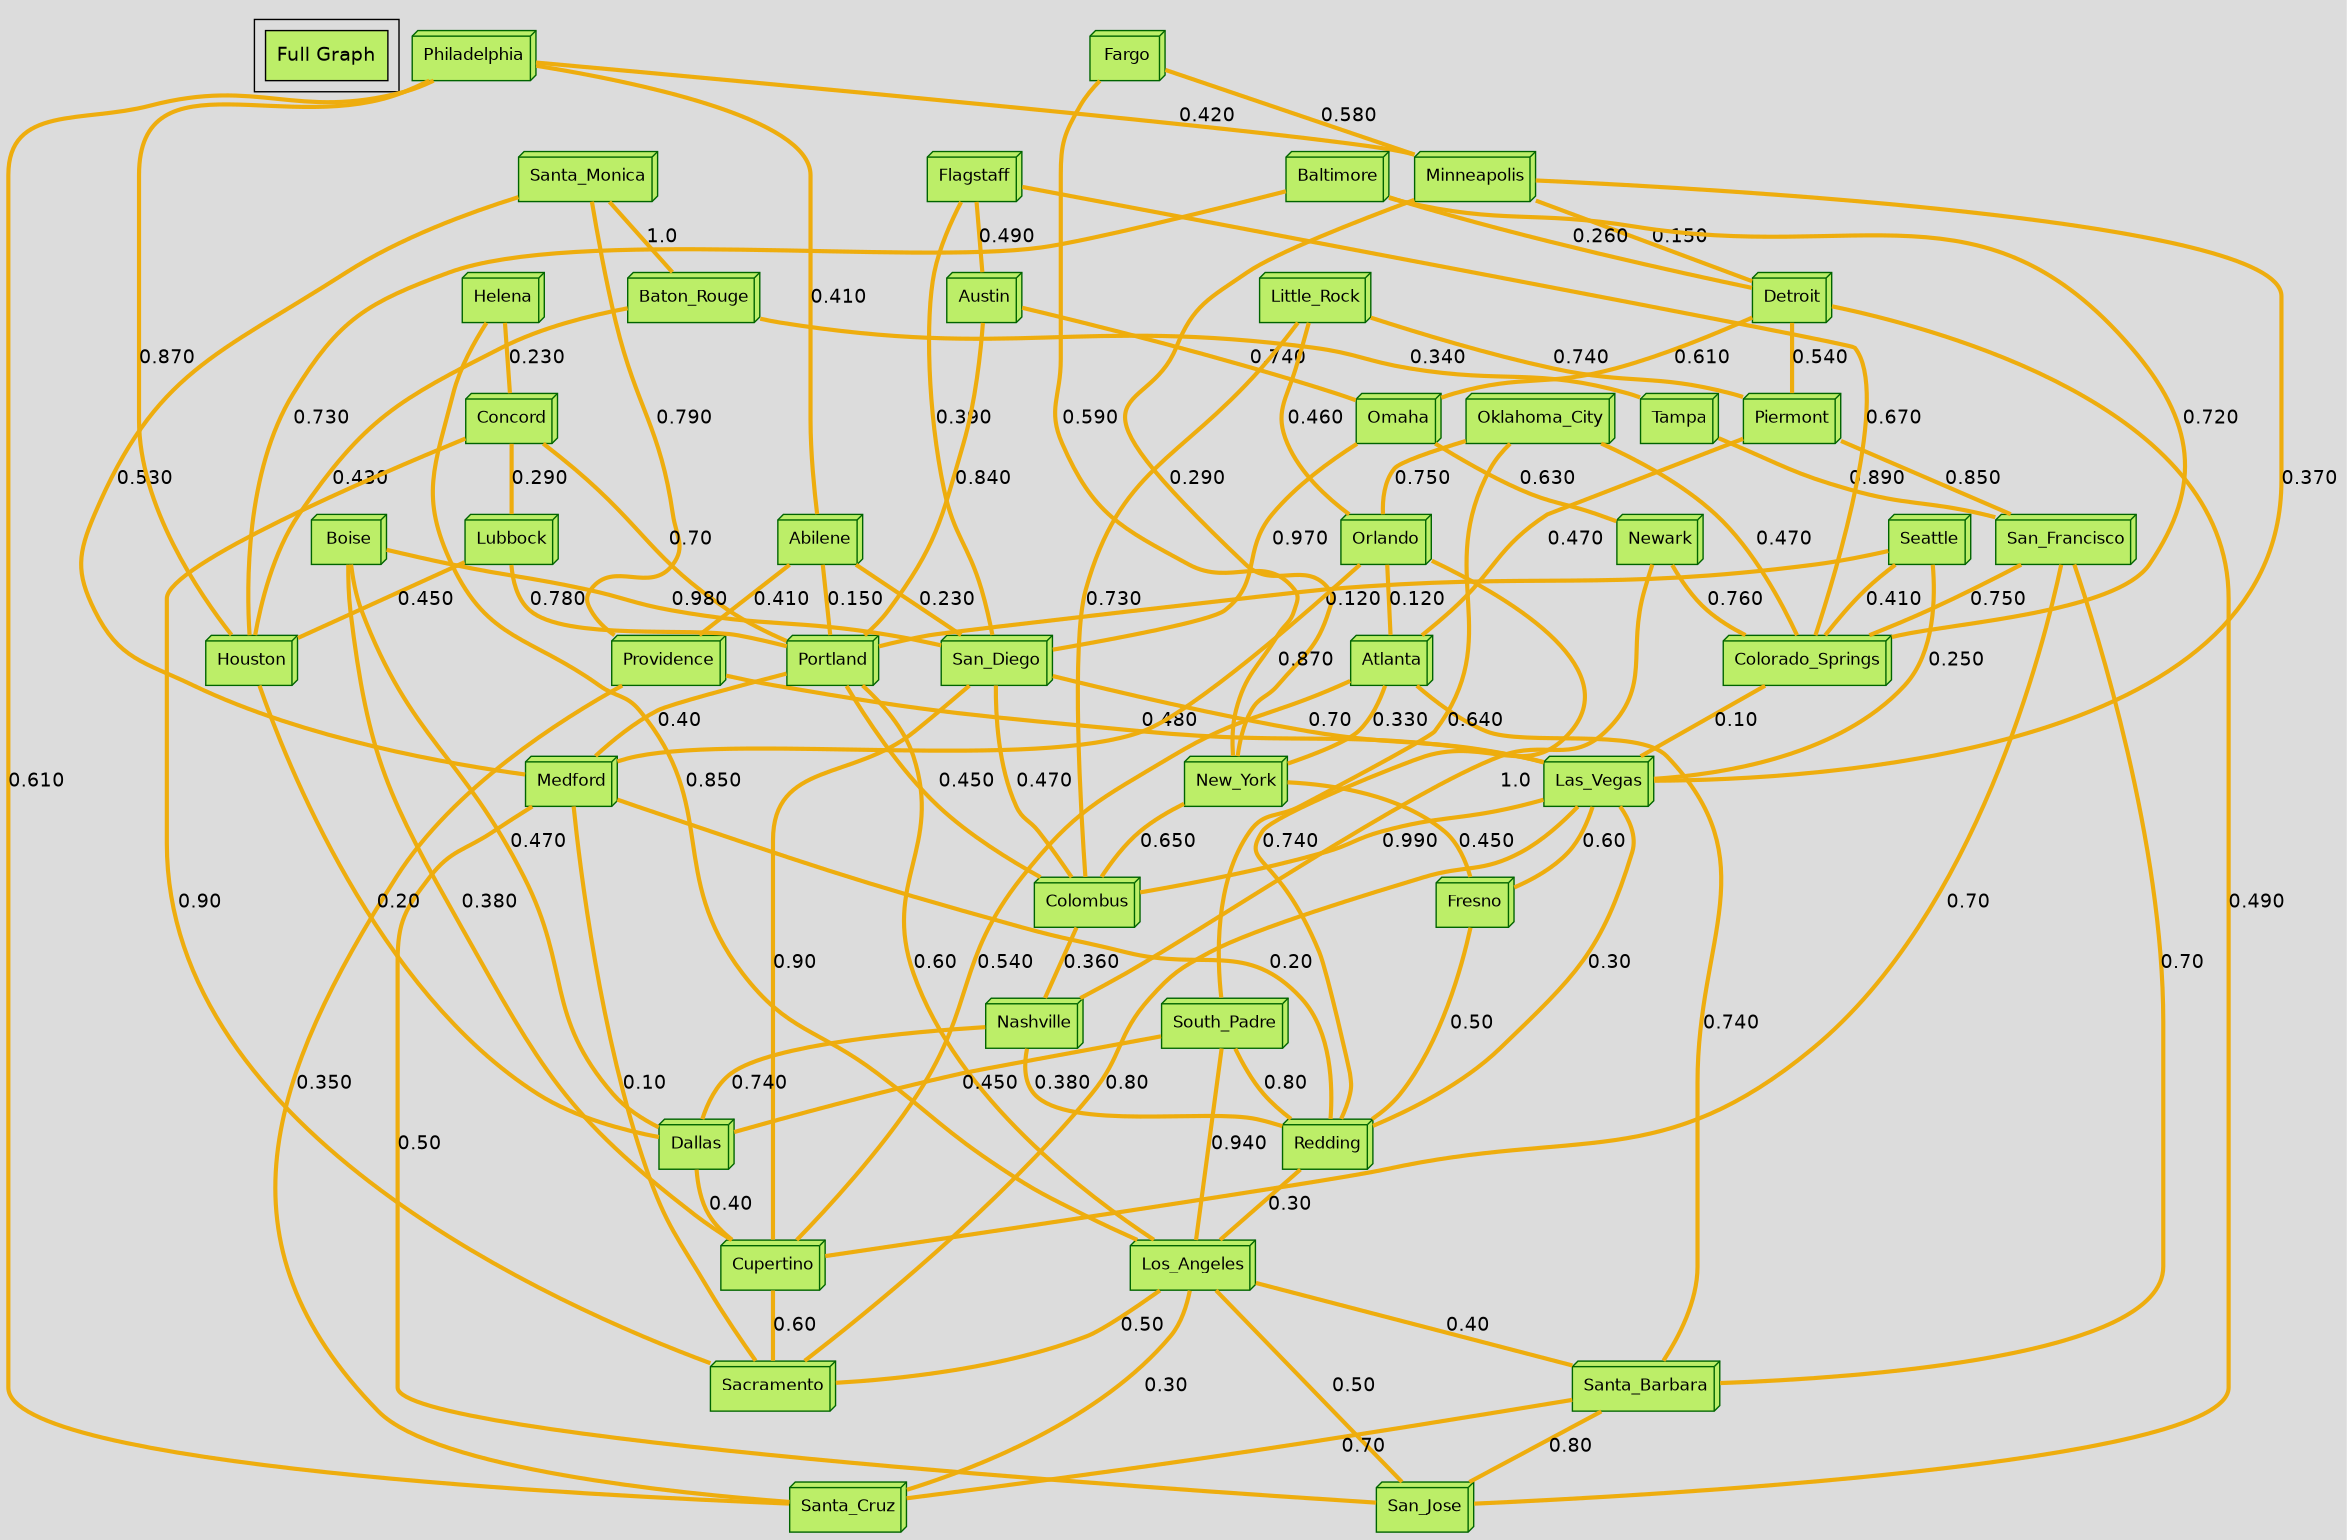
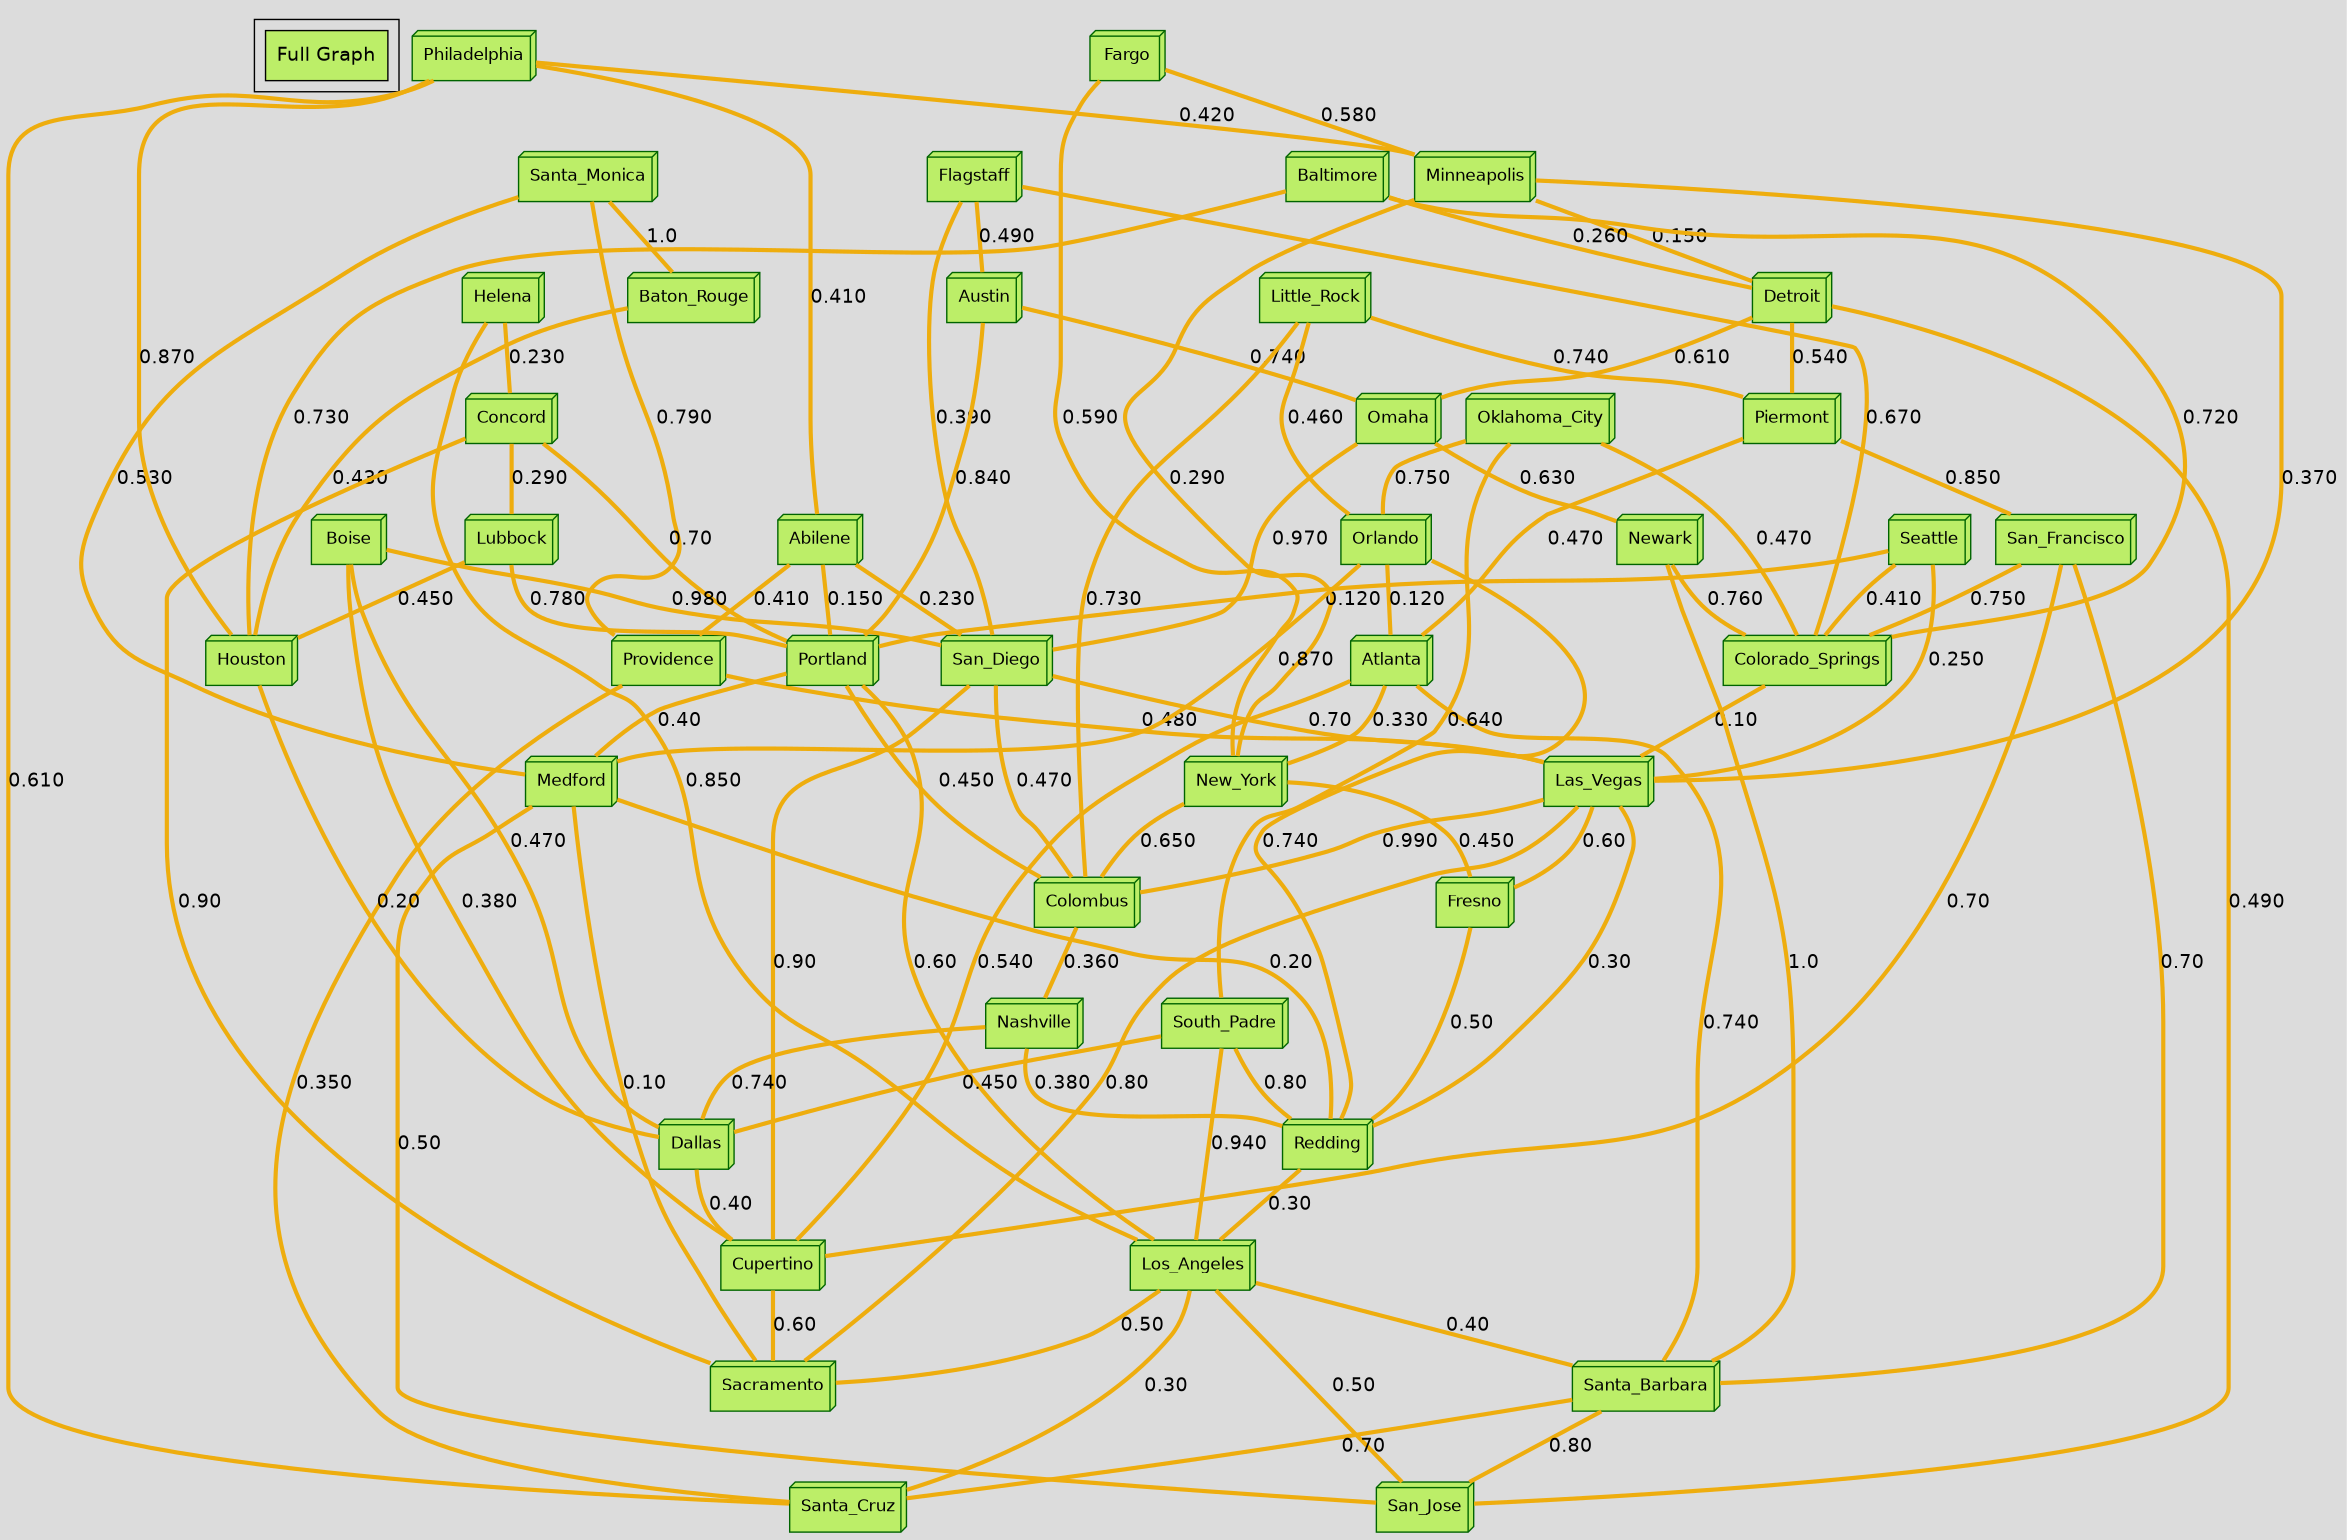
node "Tampa": removed
edge "Newark" -- "Nashville": now "Newark" -- "Santa_Barbara"
